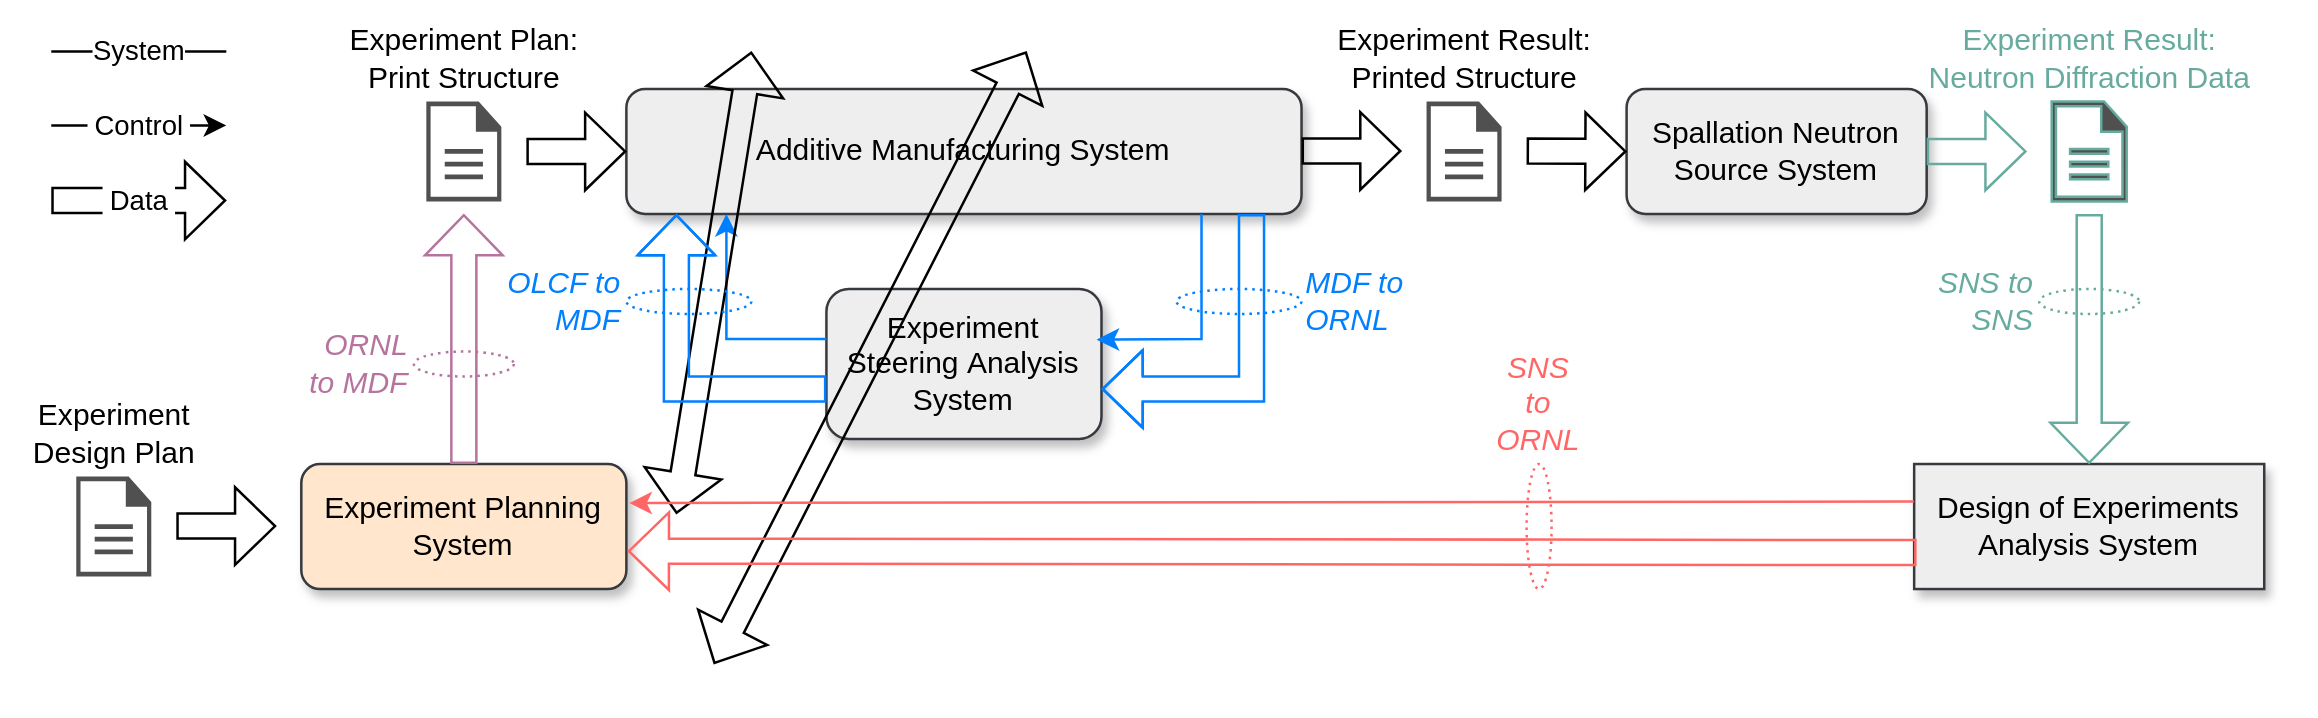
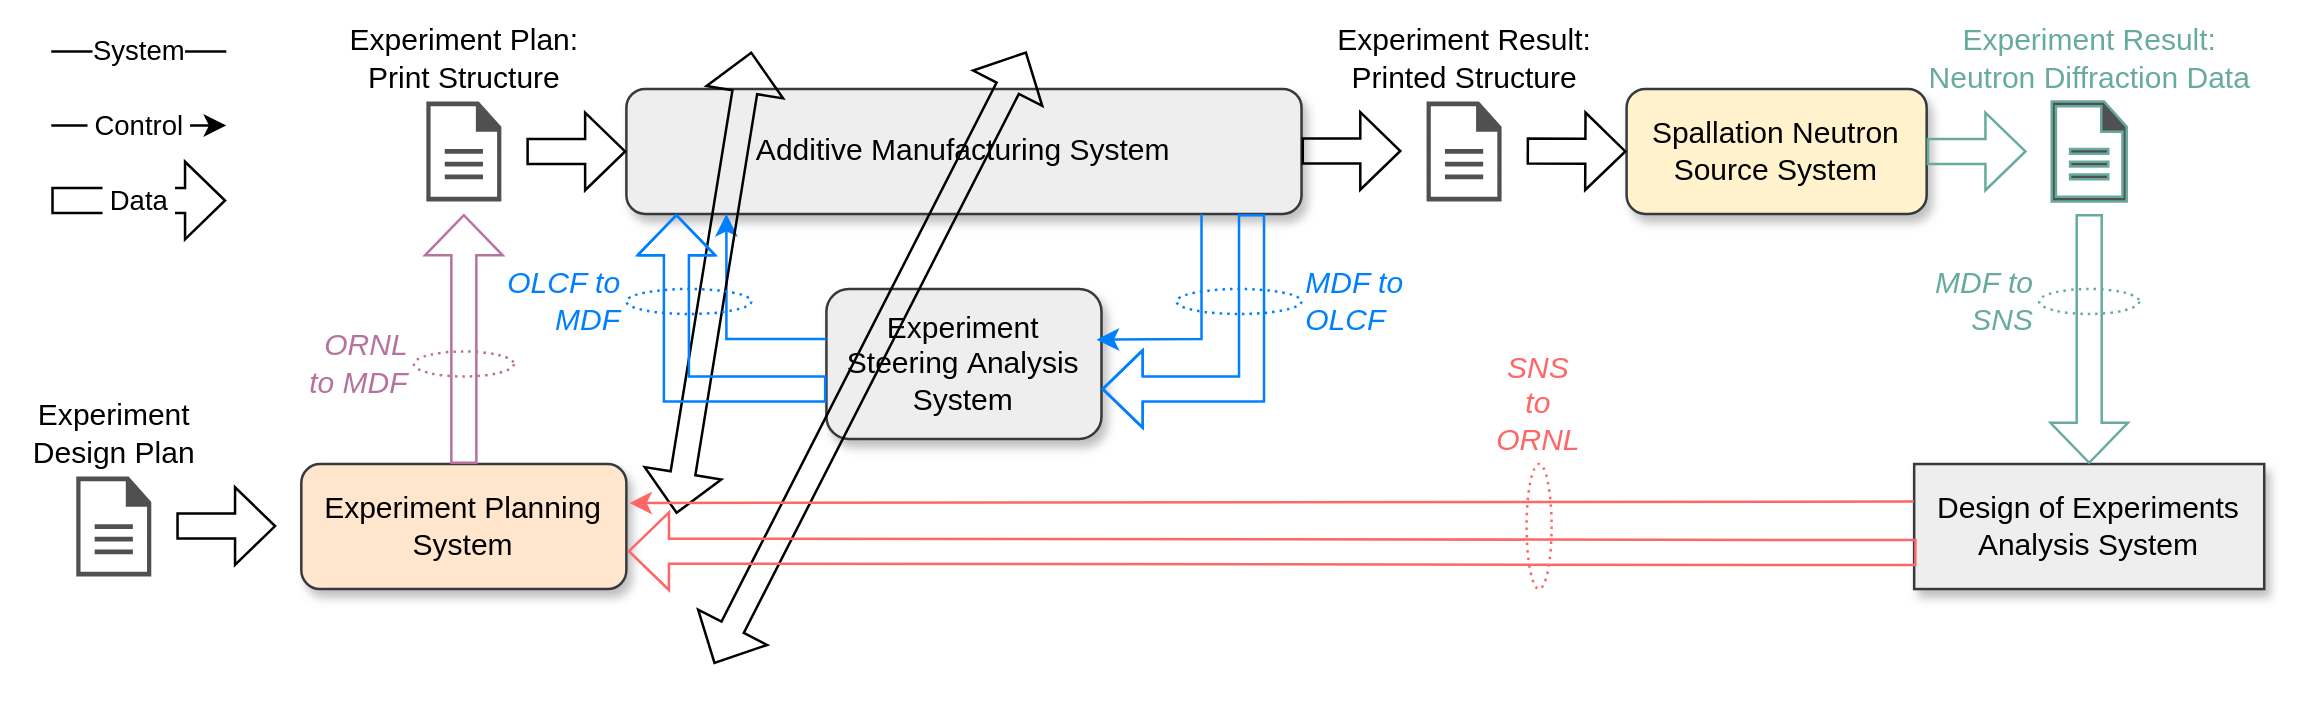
node "Spallation Neutron Source System": fillcolor #eeeeee -> #fff2cc
node "MDF to ORNL": label "MDF to ORNL" -> "MDF to OLCF"
node "SNS to SNS": label "SNS to SNS" -> "MDF to SNS"
